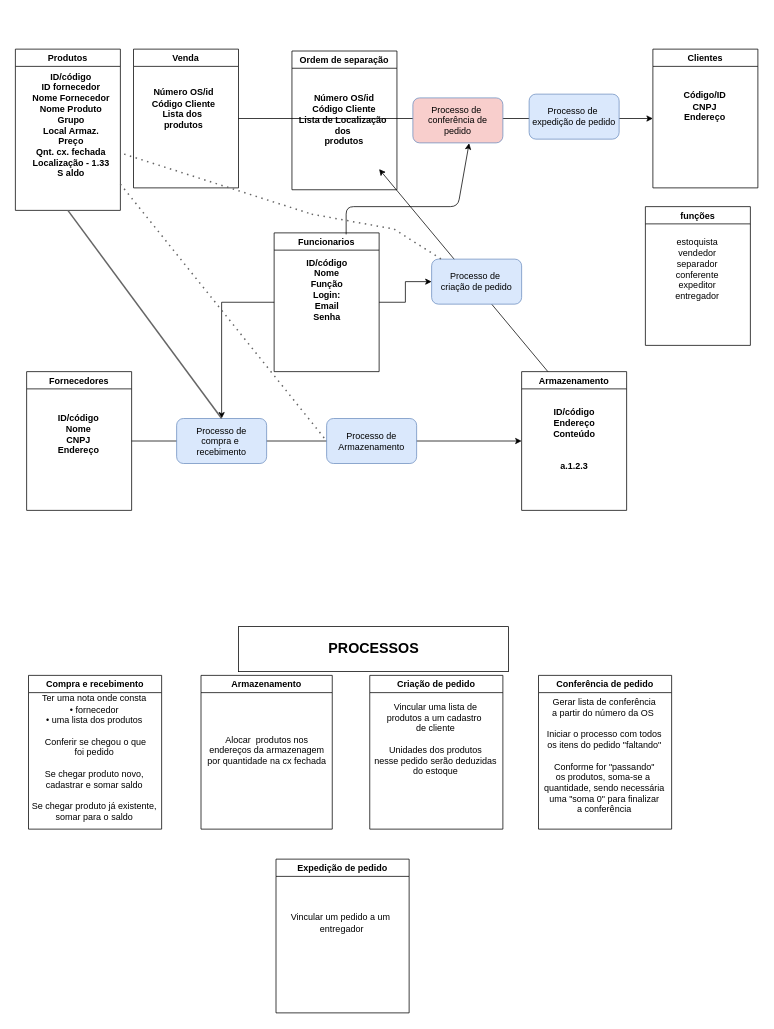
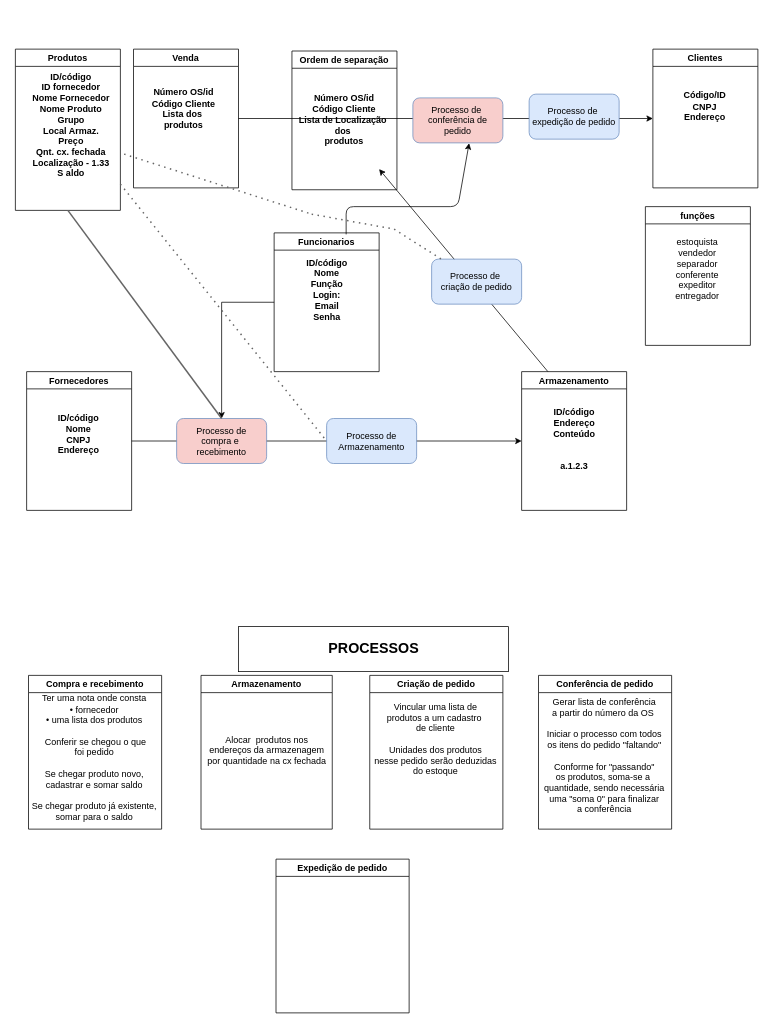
edge "Funcionarios" -> "Processo de criação de pedido": removed
node "Processo de compra e recebimento": fillcolor #dae8fc -> #f8cecc
node "Vincular um pedido a um entregador": removed
